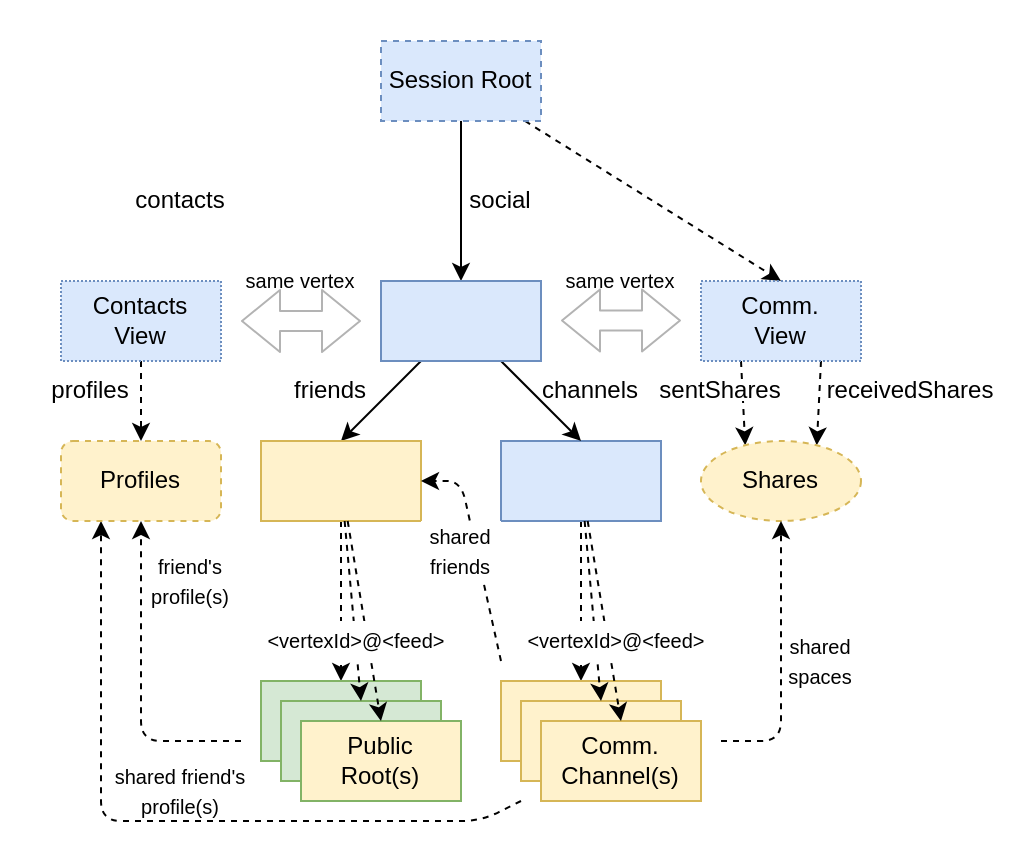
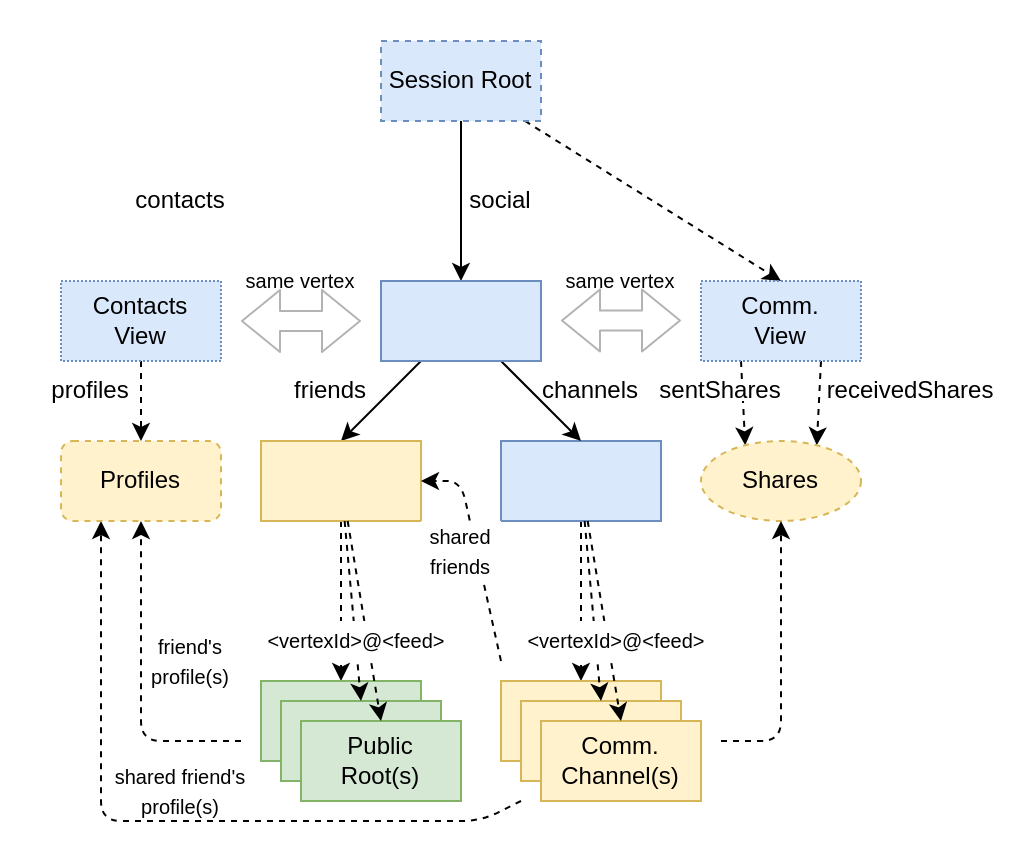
node "friend's profile(s)": moved (191, 581) -> (191, 661)
node "shared spaces": removed
node "Public Root(s)": fillcolor #fff2cc -> #d5e8d4
